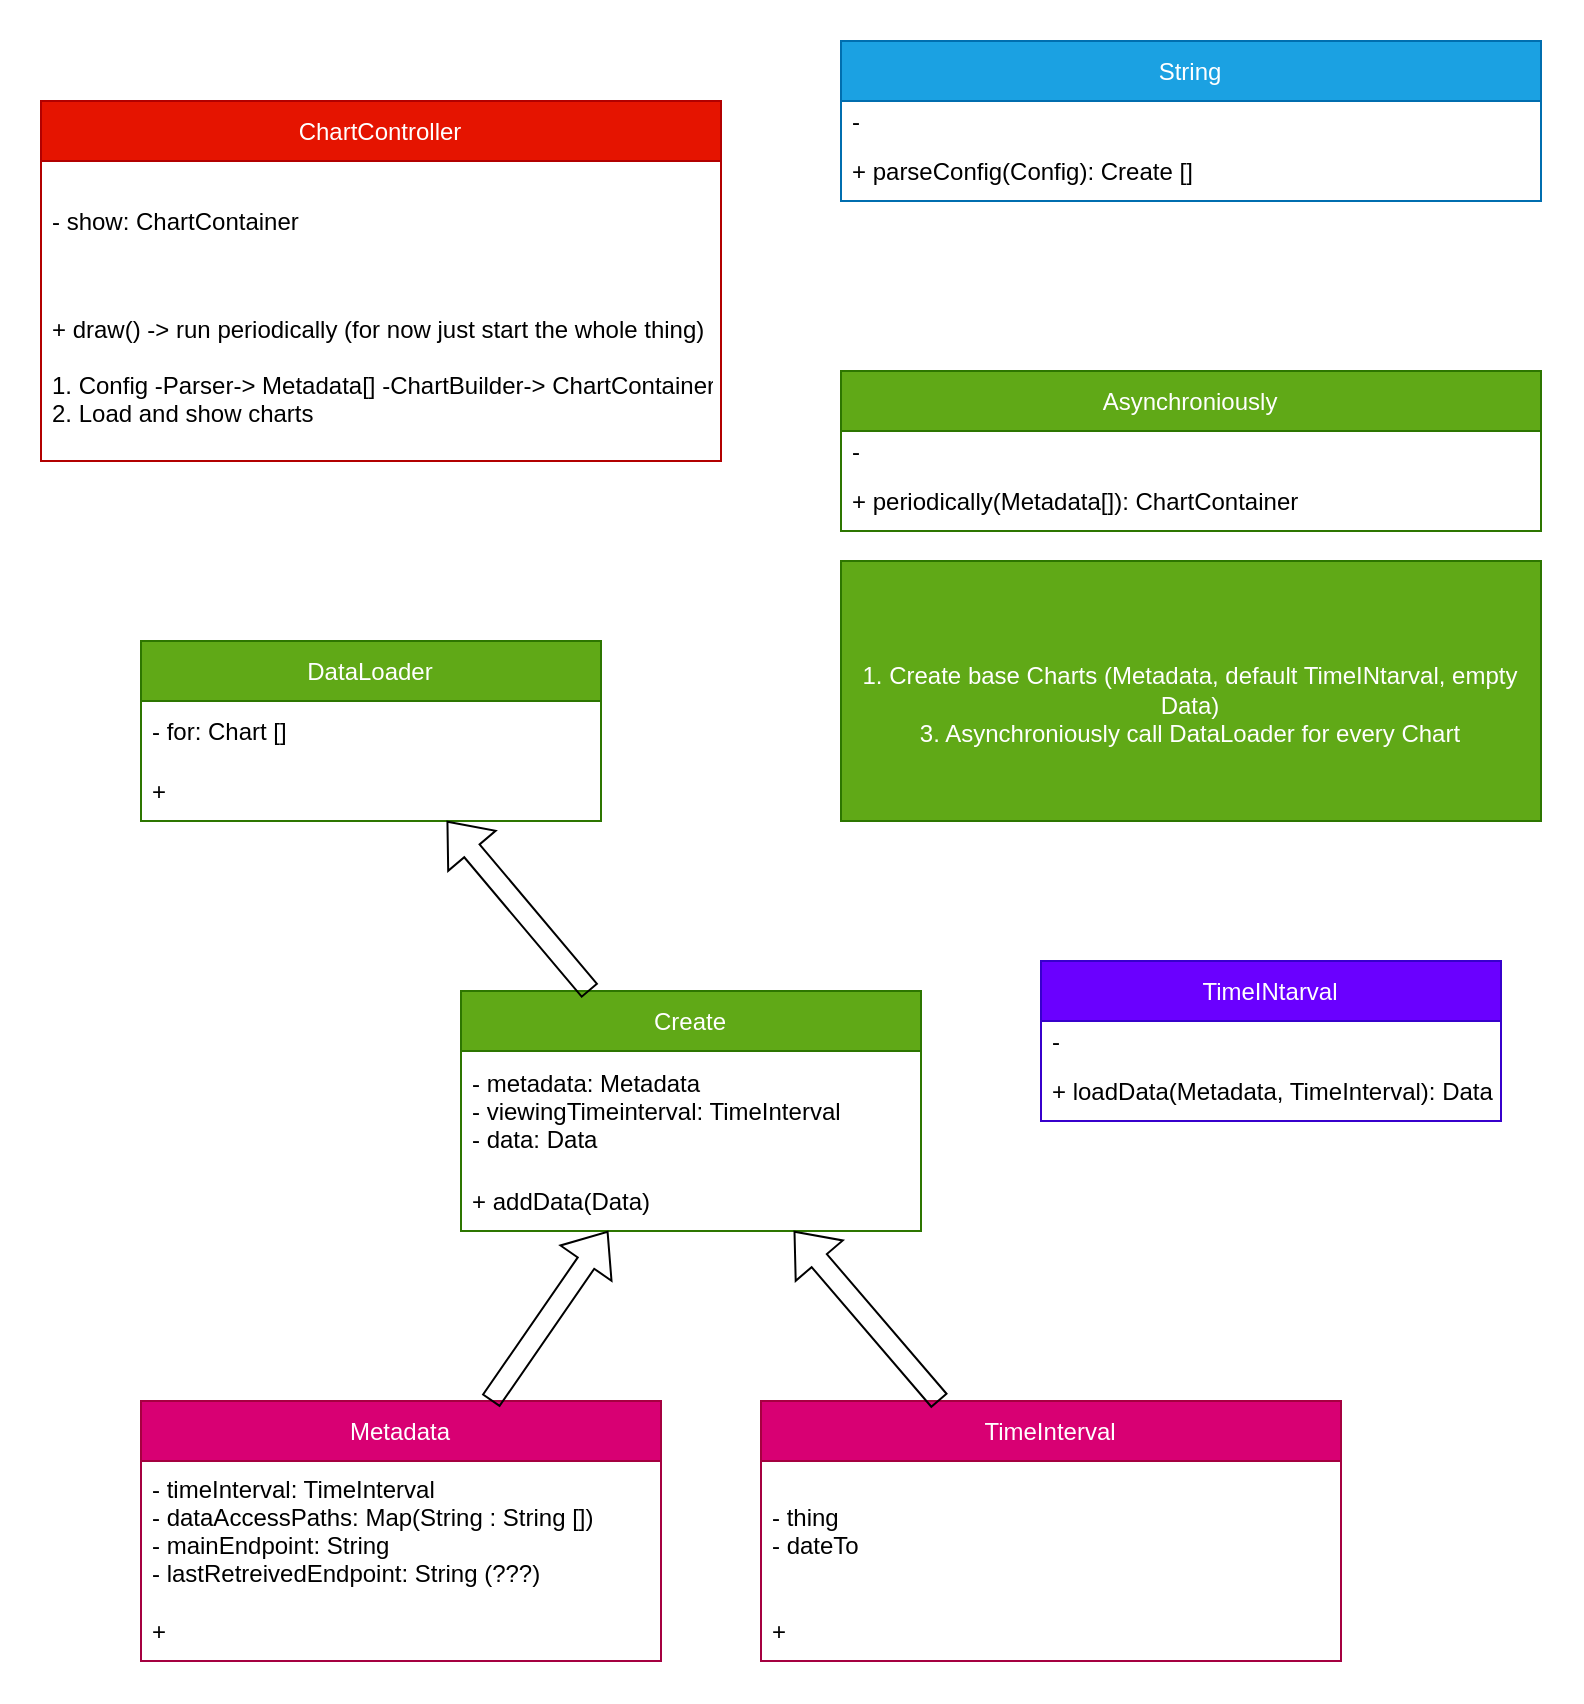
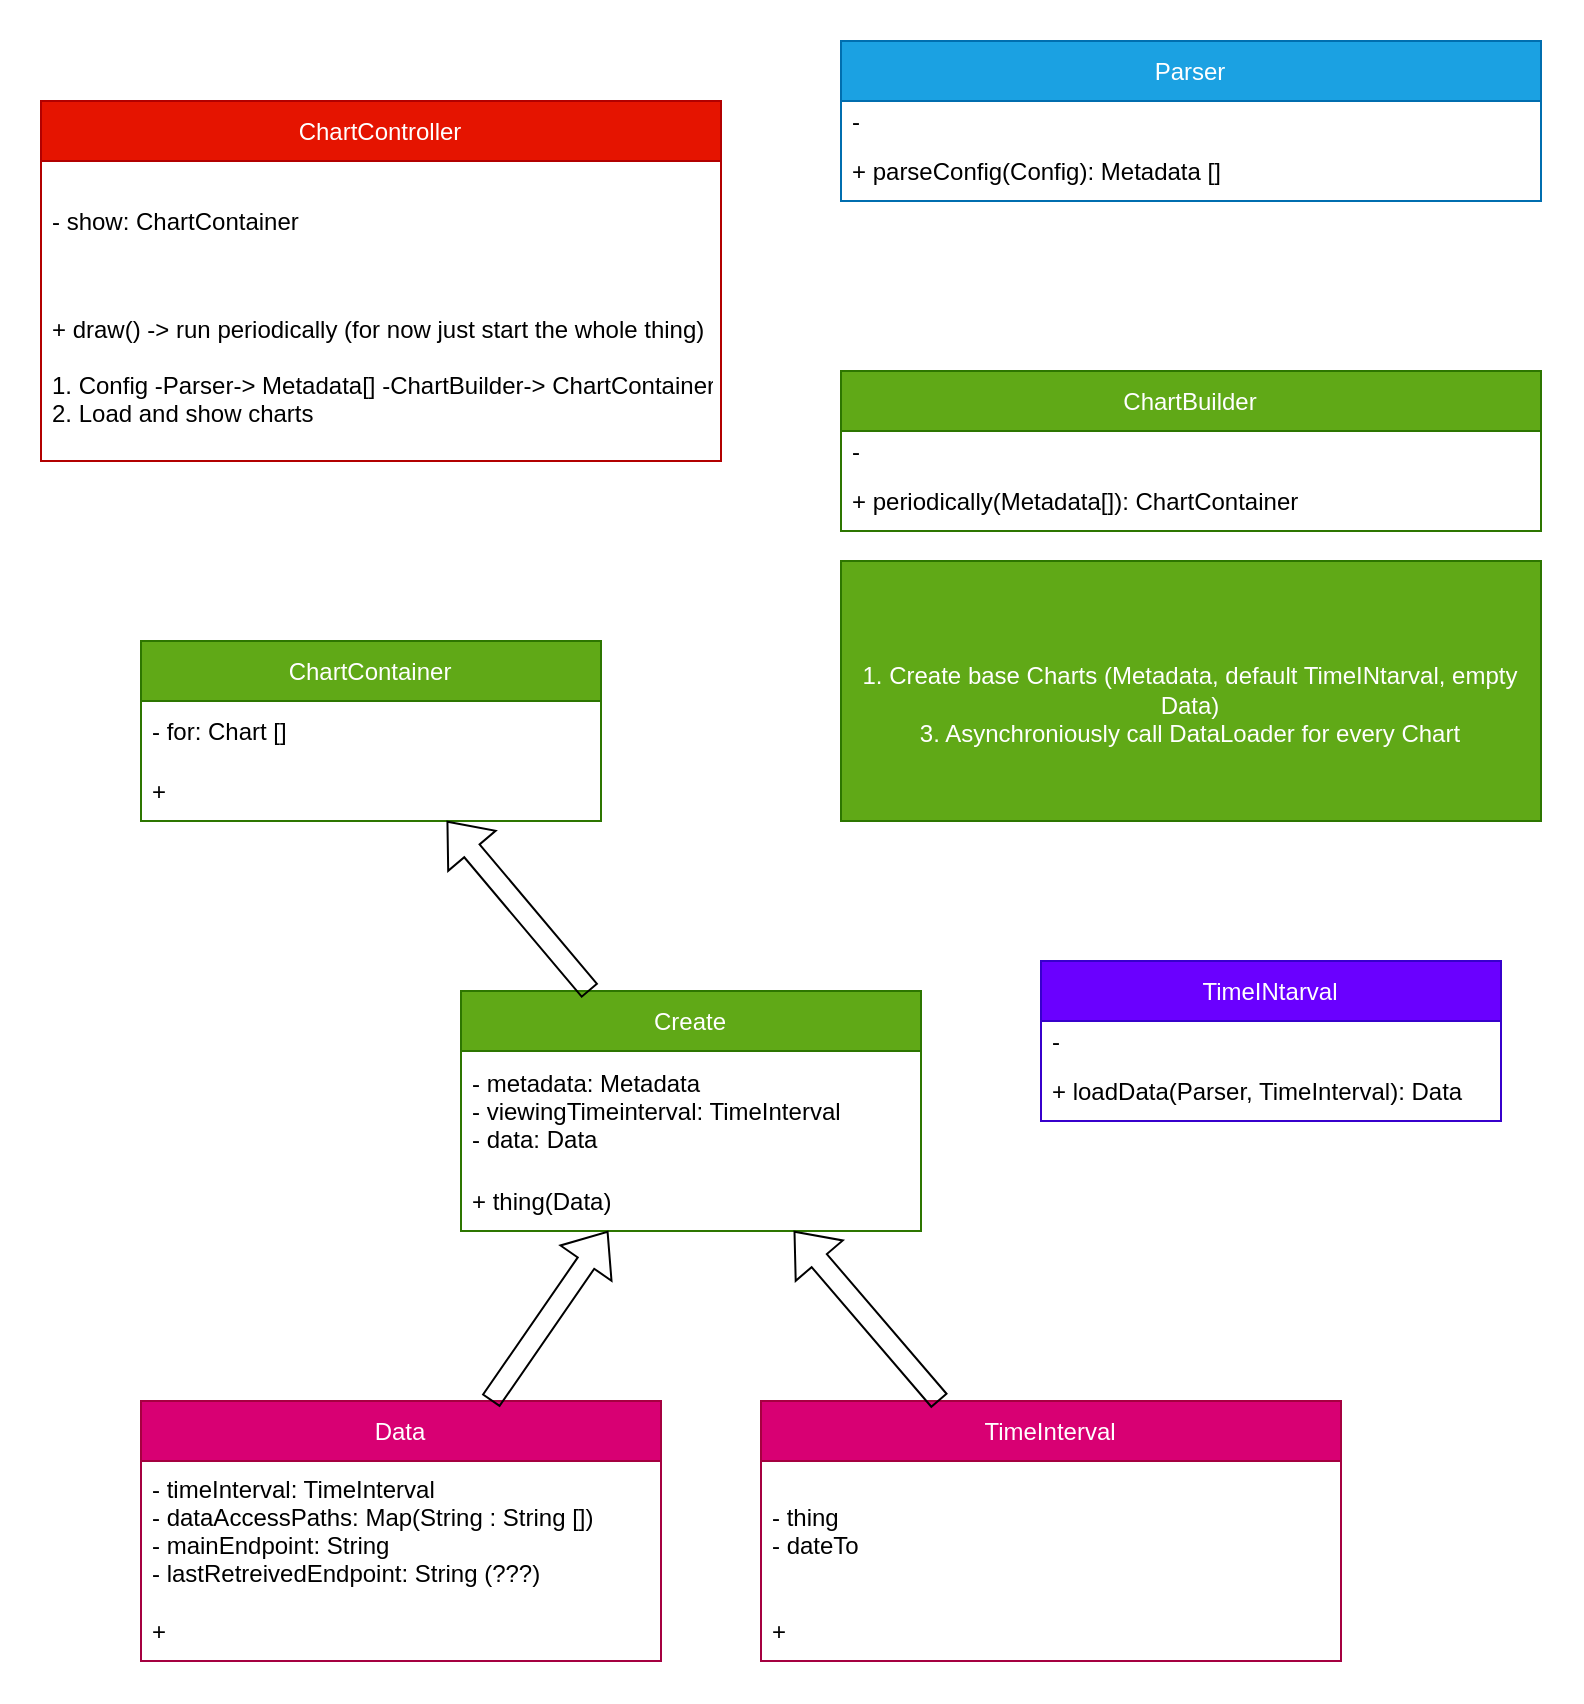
node "String": label "String" -> "Parser"
node "+ parseConfig(Config): Create []": label "+ parseConfig(Config): Create []" -> "+ parseConfig(Config): Metadata []"
node "Asynchroniously": label "Asynchroniously" -> "ChartBuilder"
node "DataLoader": label "DataLoader" -> "ChartContainer"
node "+ loadData(Metadata, TimeInterval): Data": label "+ loadData(Metadata, TimeInterval): Data" -> "+ loadData(Parser, TimeInterval): Data"
node "+ addData(Data)": label "+ addData(Data)" -> "+ thing(Data)"
node "Metadata": label "Metadata" -> "Data"
